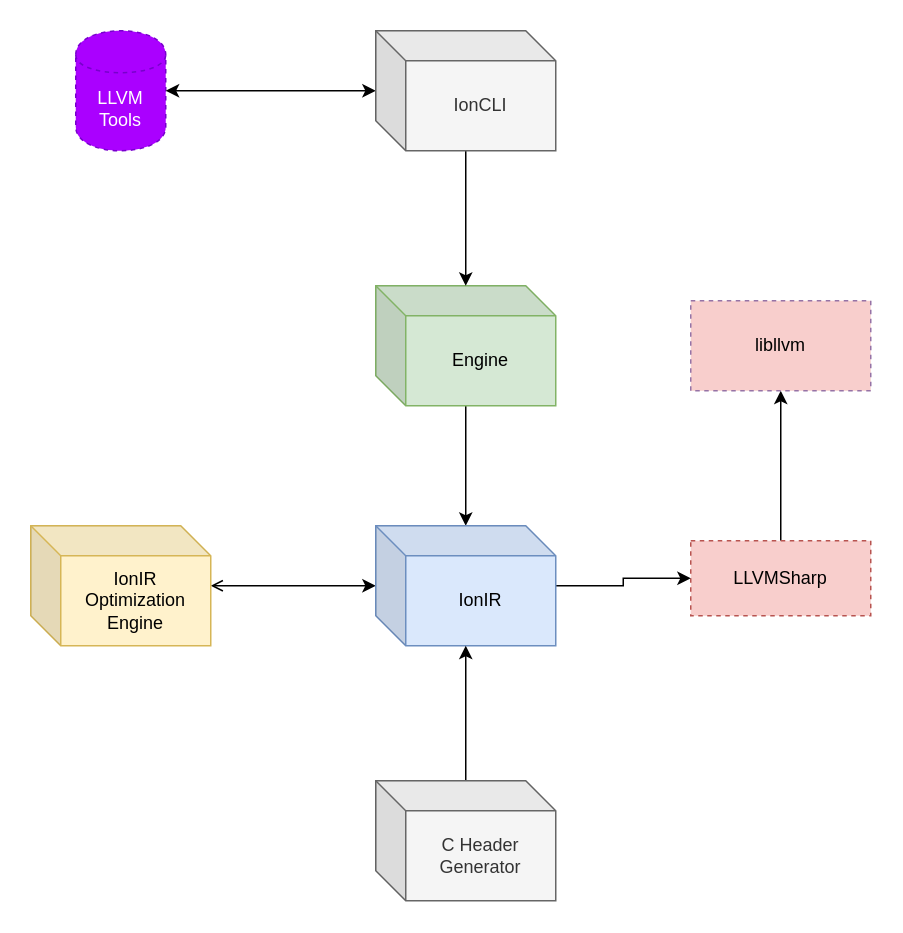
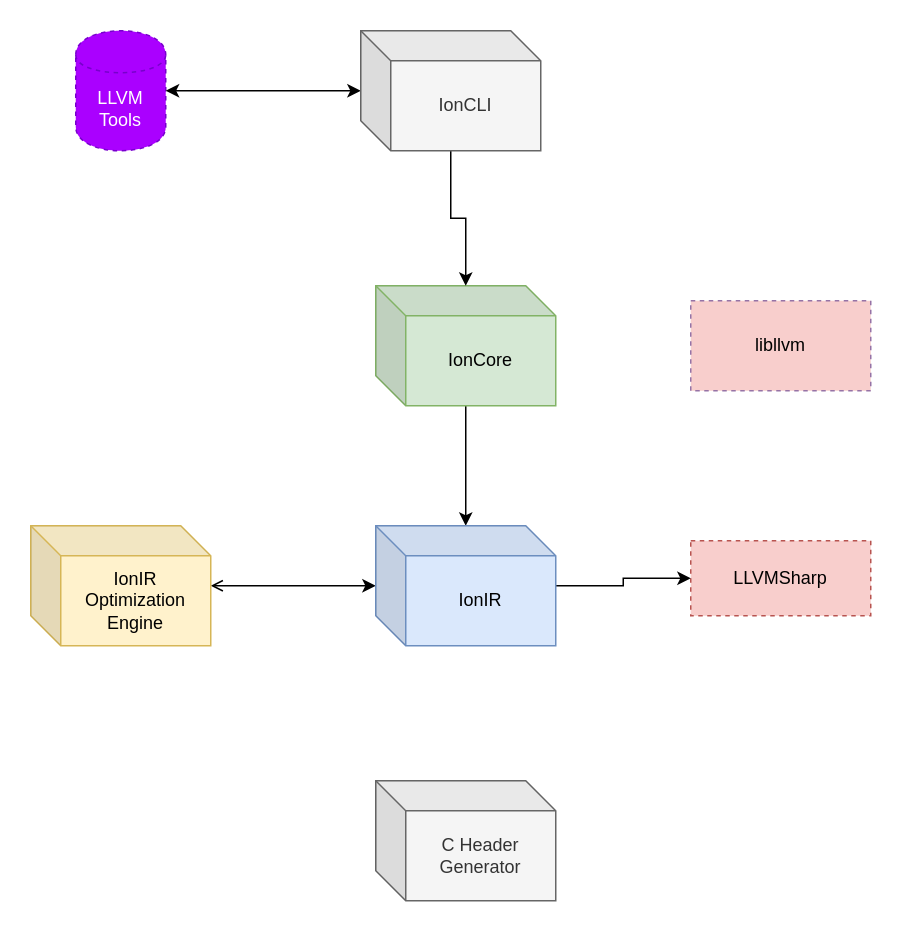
node "IonCLI": moved (466, 91) -> (451, 91)
node "Engine": label "Engine" -> "IonCore"
edge "LLVMSharp" -> "libllvm": removed
edge "C Header Generator" -> "IonIR": removed
